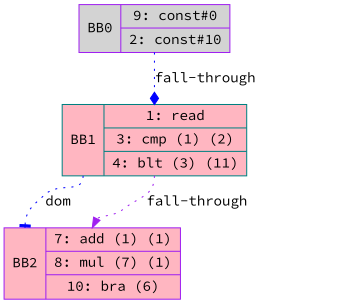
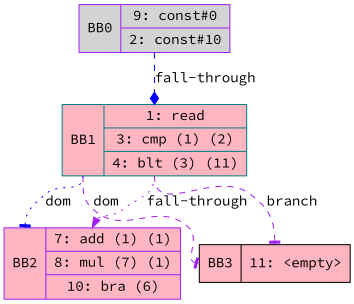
edge "BB0" -> "BB1": style dotted -> dashed
node "BB3": added
